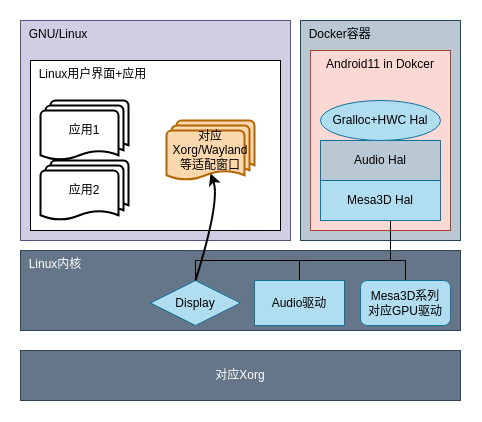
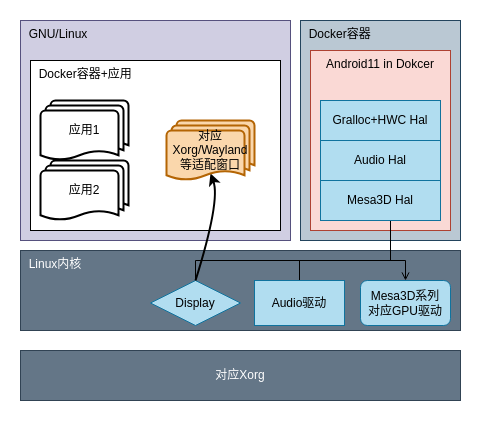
node "Linux用户界面+应用": label "Linux用户界面+应用" -> "Docker容器+应用"
node "Gralloc+HWC Hal": shape ellipse -> rectangle
node "Audio Hal": fillcolor #bac8d3 -> #b1ddf0
edge "Android11 in Dokcer" -- "Mesa3D系列 对应GPU驱动": arrowhead none -> open
